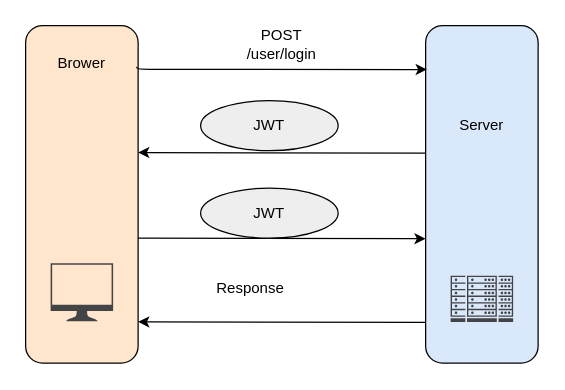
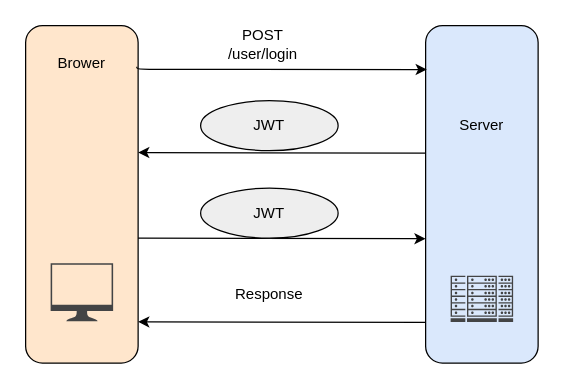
node "POST /user/login": moved (282, 44) -> (263, 44)
node "Response": moved (251, 288) -> (269, 294)
